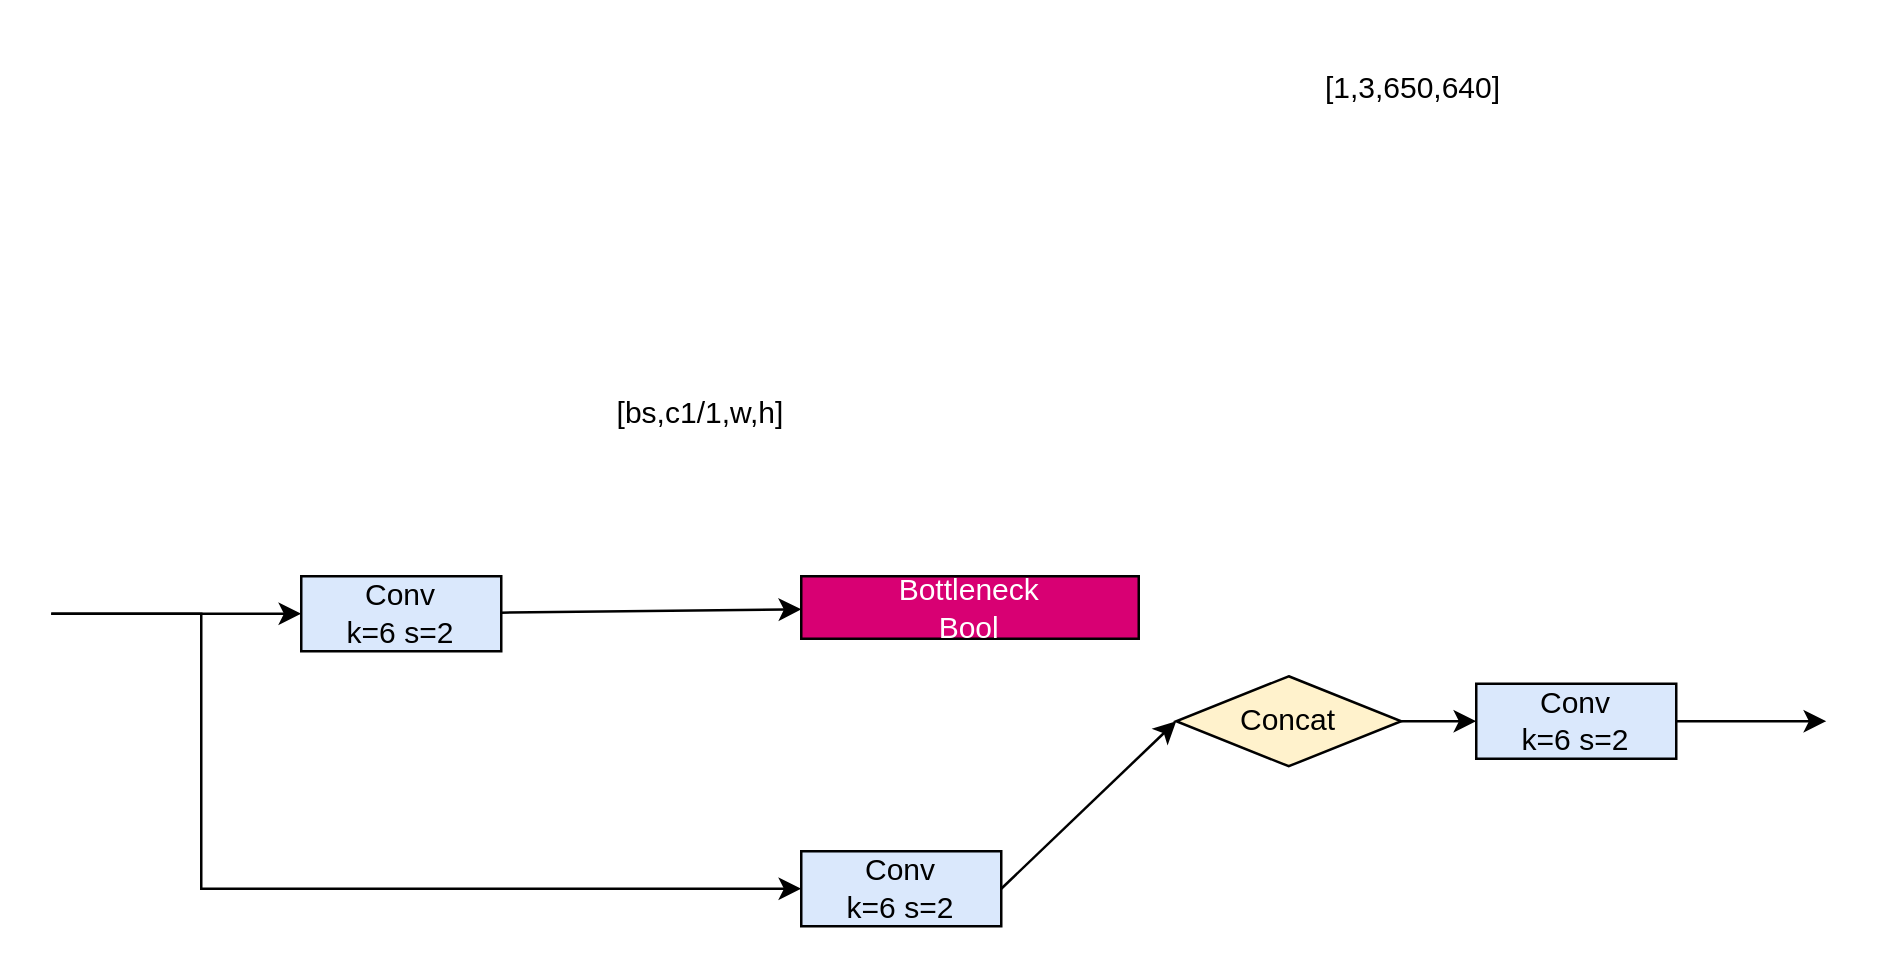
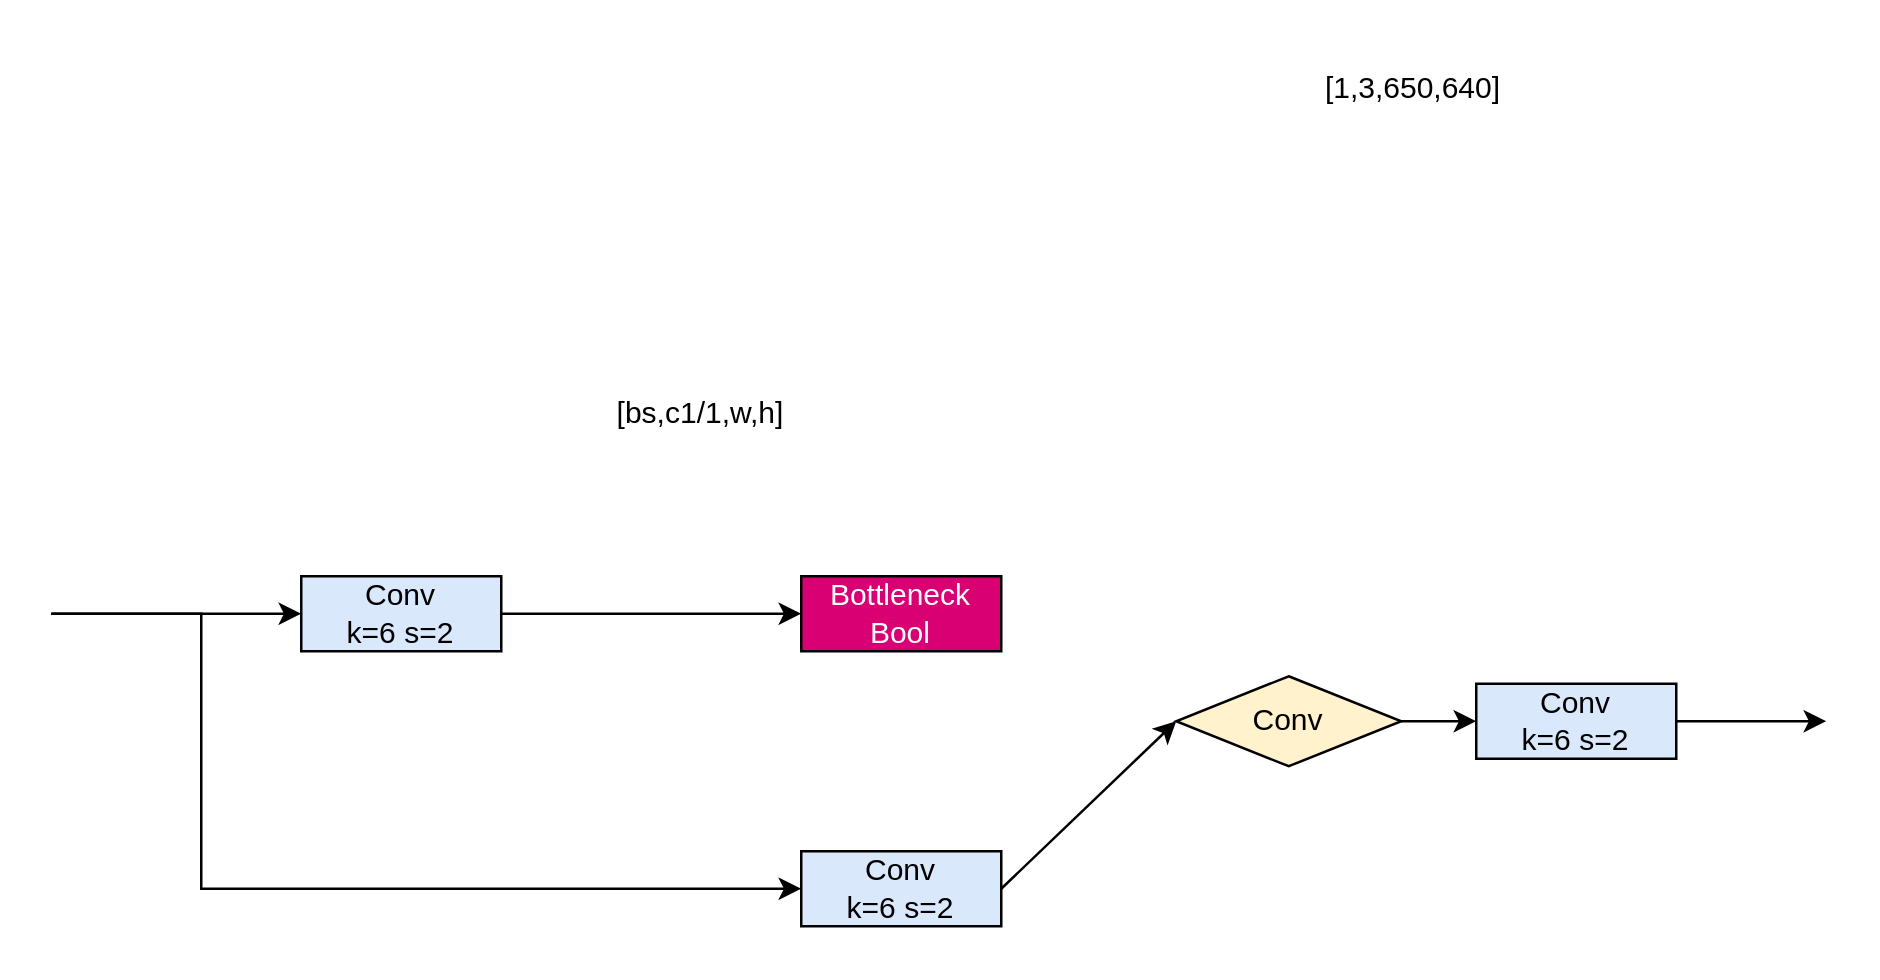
node "Bottleneck Bool": size 338x63 -> 200x75
node "Concat": label "Concat" -> "Conv"
